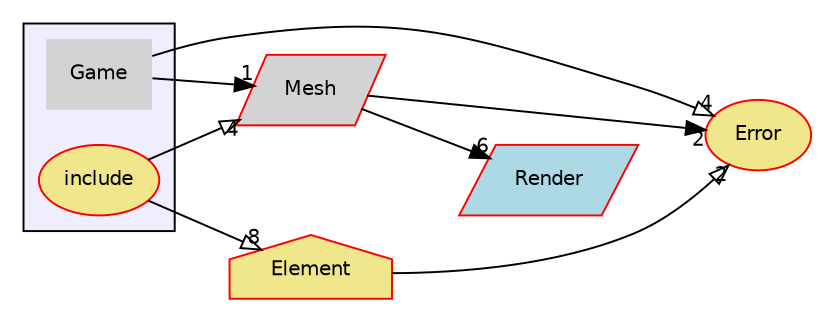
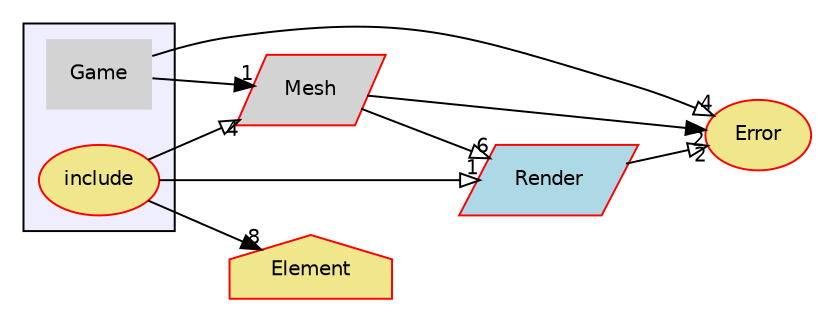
edge "Mesh" -> "Render": arrowhead normal -> onormal
edge "include" -> "Render": added
edge "include" -> "Element": arrowhead onormal -> normal
edge "Element" -> "Error": now "Render" -> "Error"
